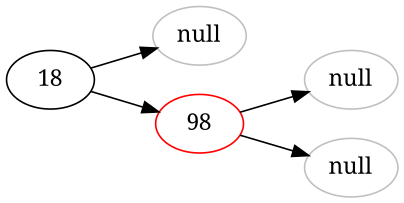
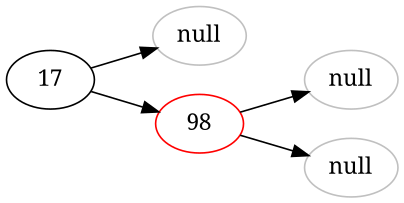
node "18": label "18" -> "17"
